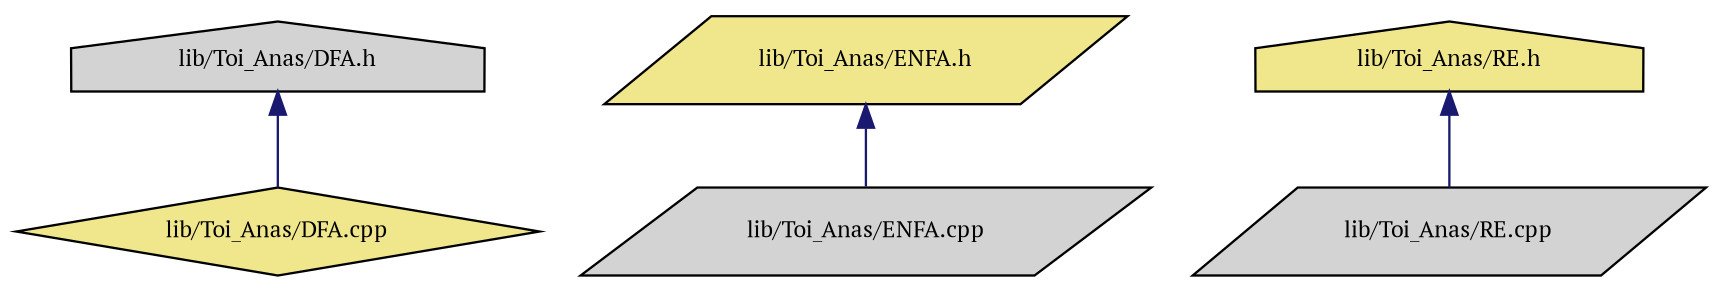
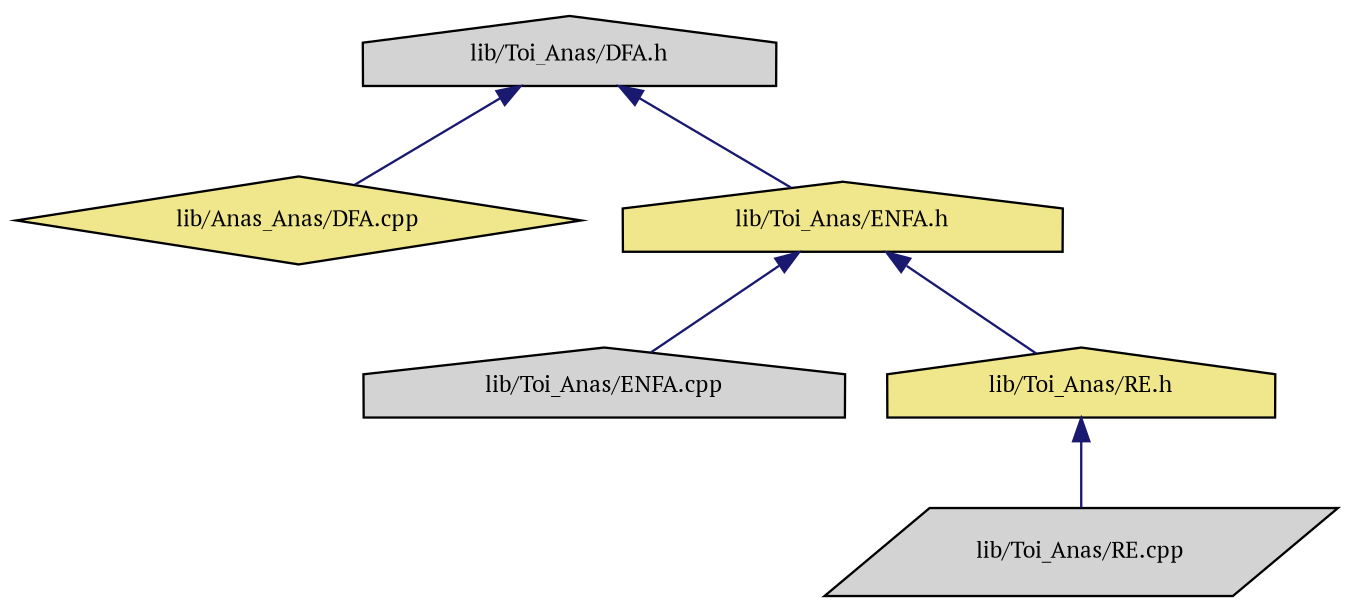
node "lib/Toi_Anas/ENFA.h": shape parallelogram -> house
edge "lib/Toi_Anas/ENFA.h" -> "lib/Toi_Anas/DFA.h": added
node "lib/Toi_Anas/DFA.cpp": label "lib/Toi_Anas/DFA.cpp" -> "lib/Anas_Anas/DFA.cpp"
node "lib/Toi_Anas/ENFA.cpp": shape parallelogram -> house
edge "lib/Toi_Anas/RE.h" -> "lib/Toi_Anas/ENFA.h": added
